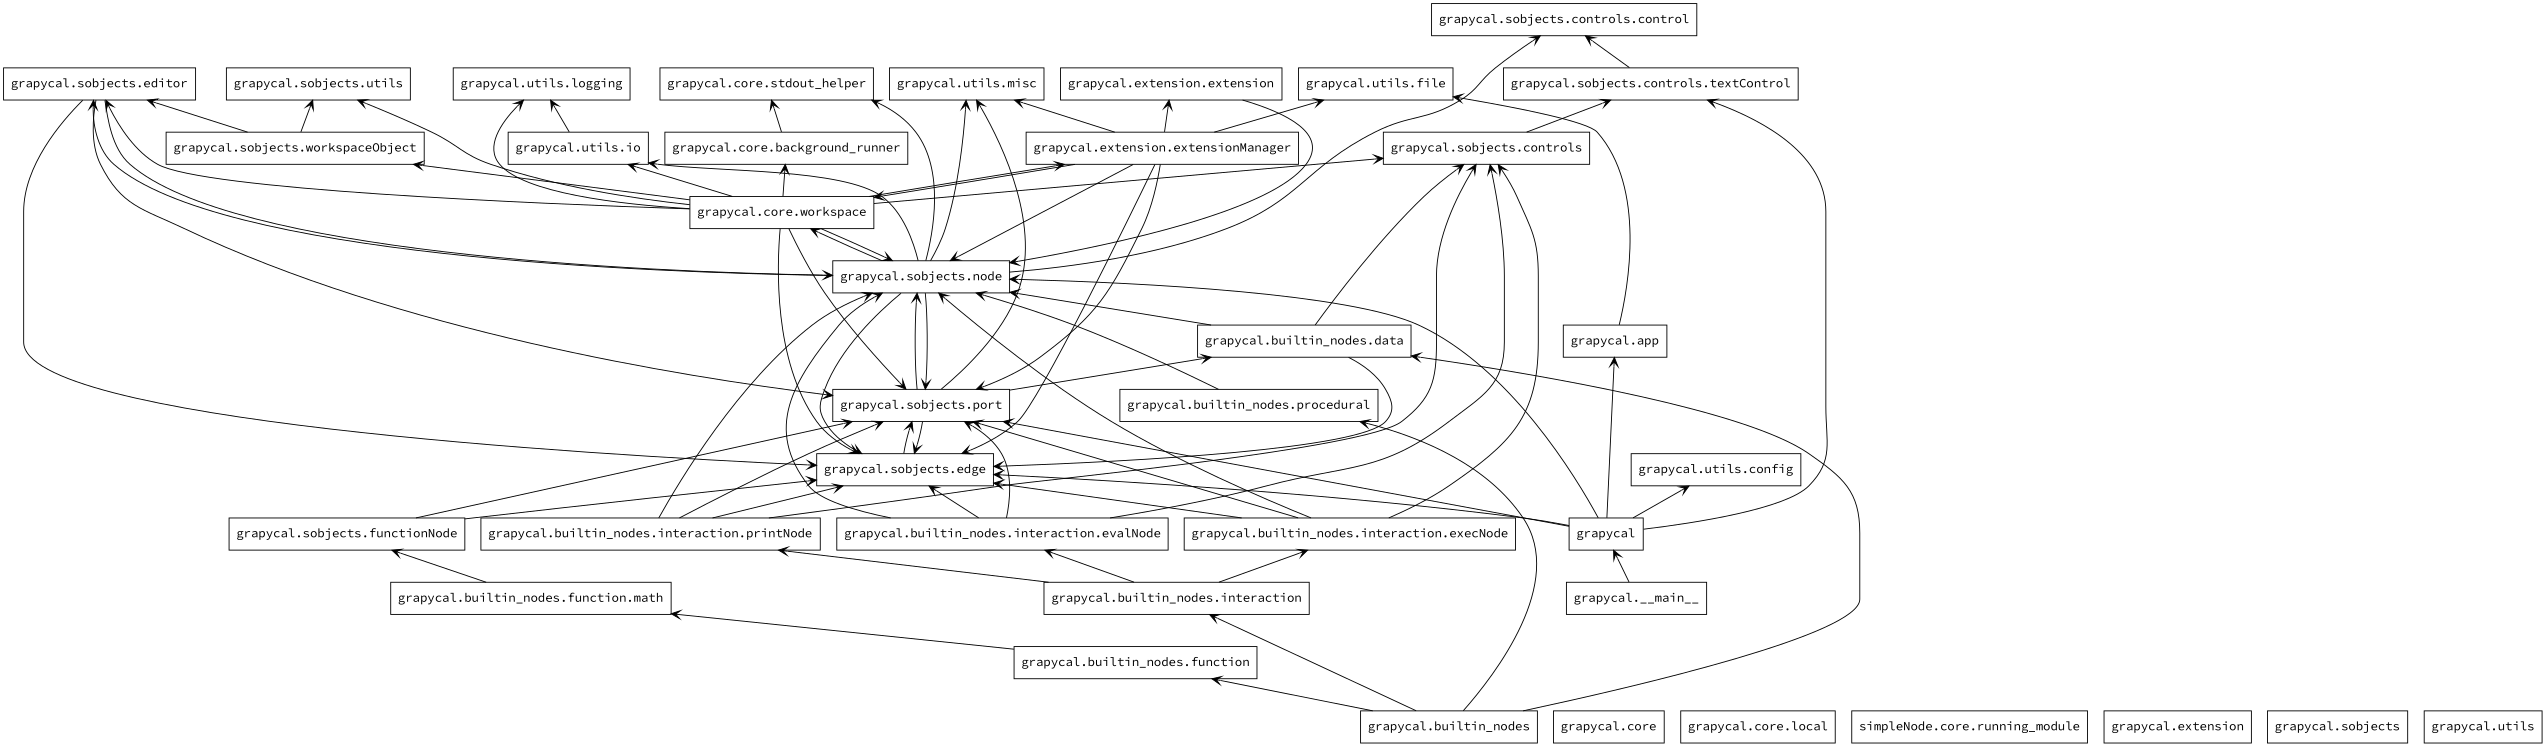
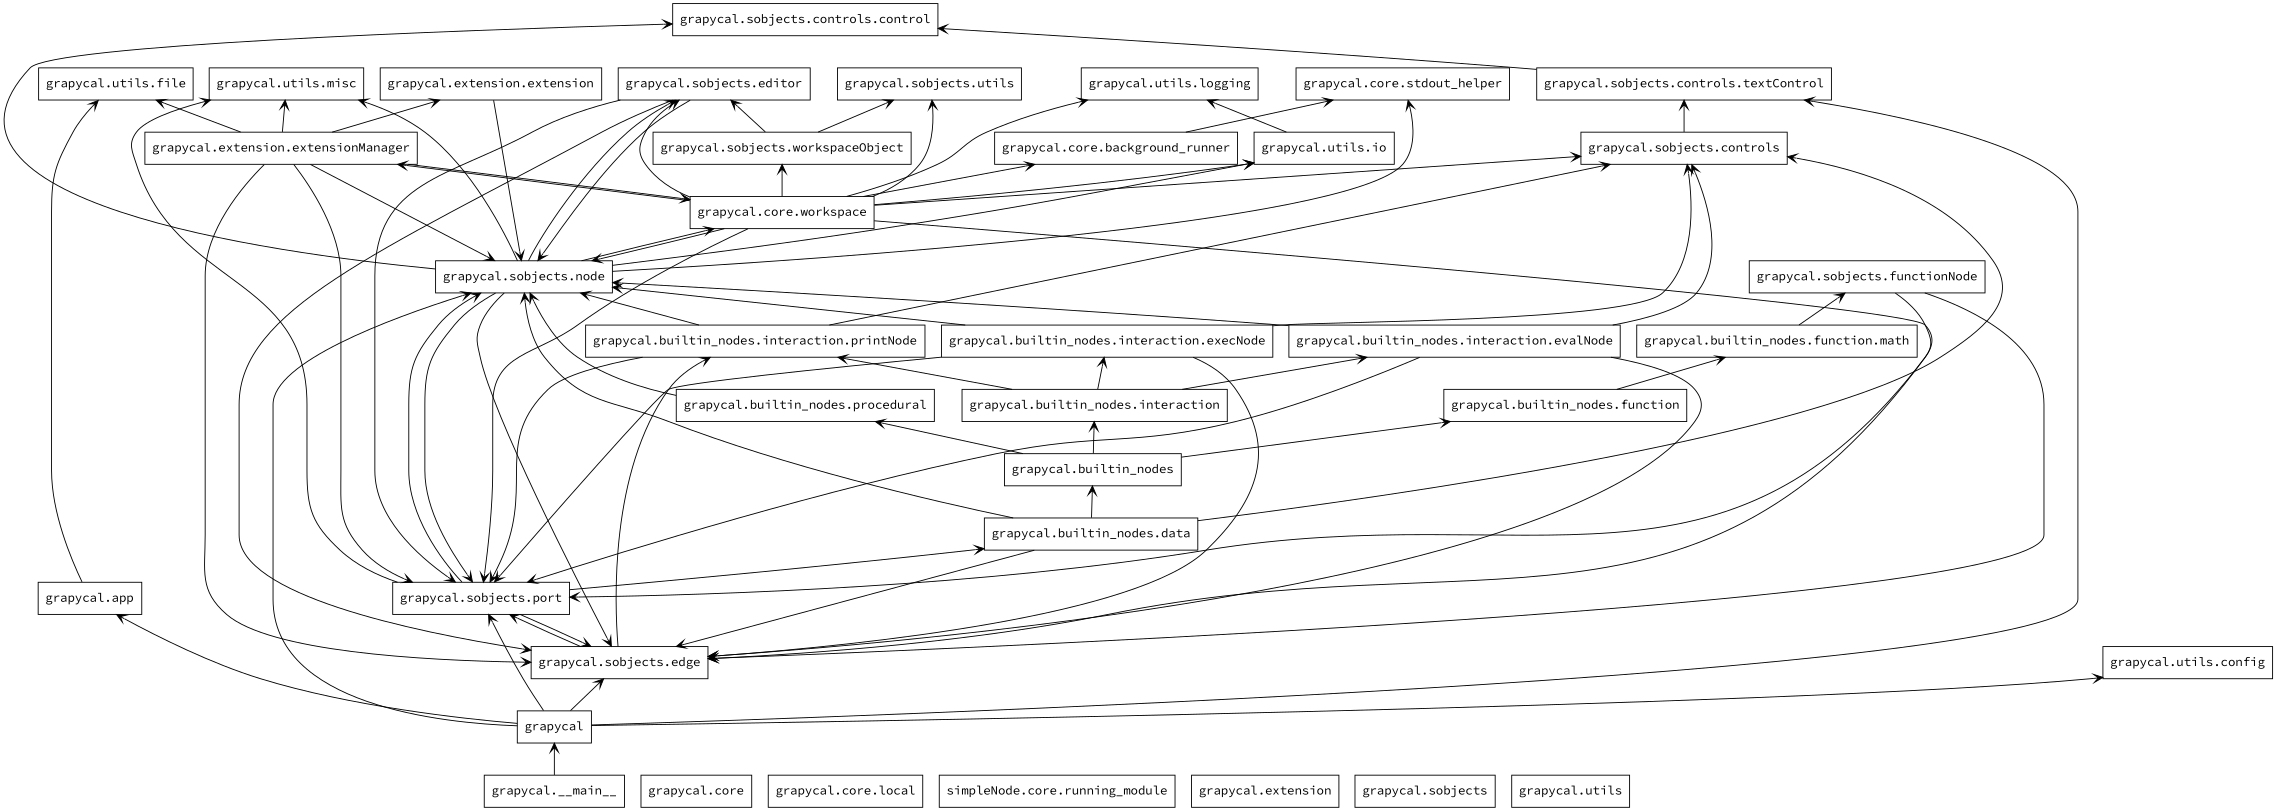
edge "grapycal.builtin_nodes" -> "grapycal.builtin_nodes.data": reversed
edge "grapycal.builtin_nodes.interaction.printNode" -> "grapycal.sobjects.edge": reversed
